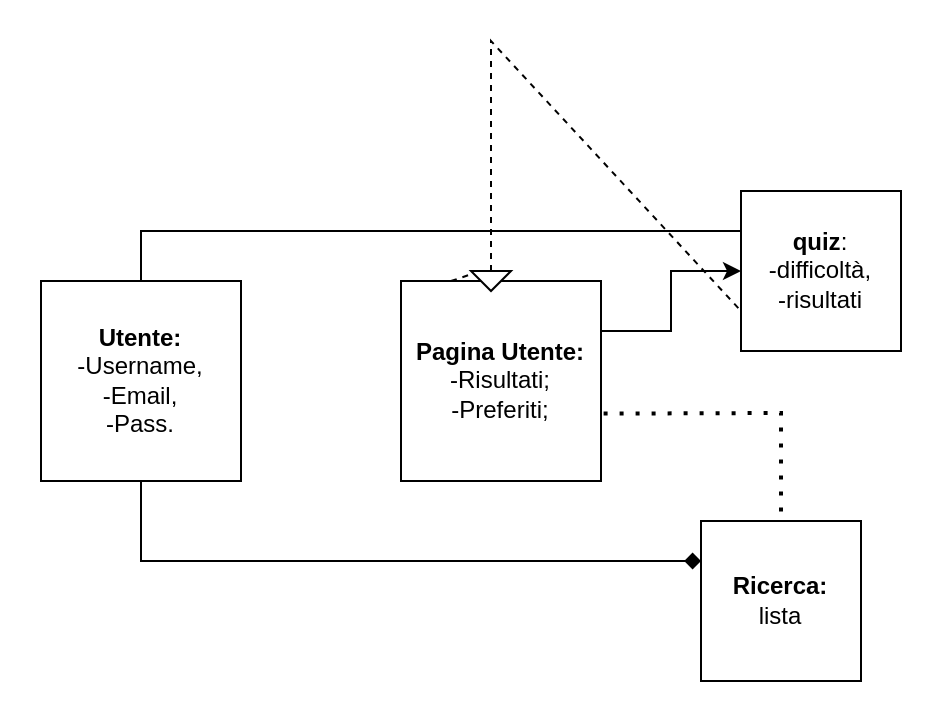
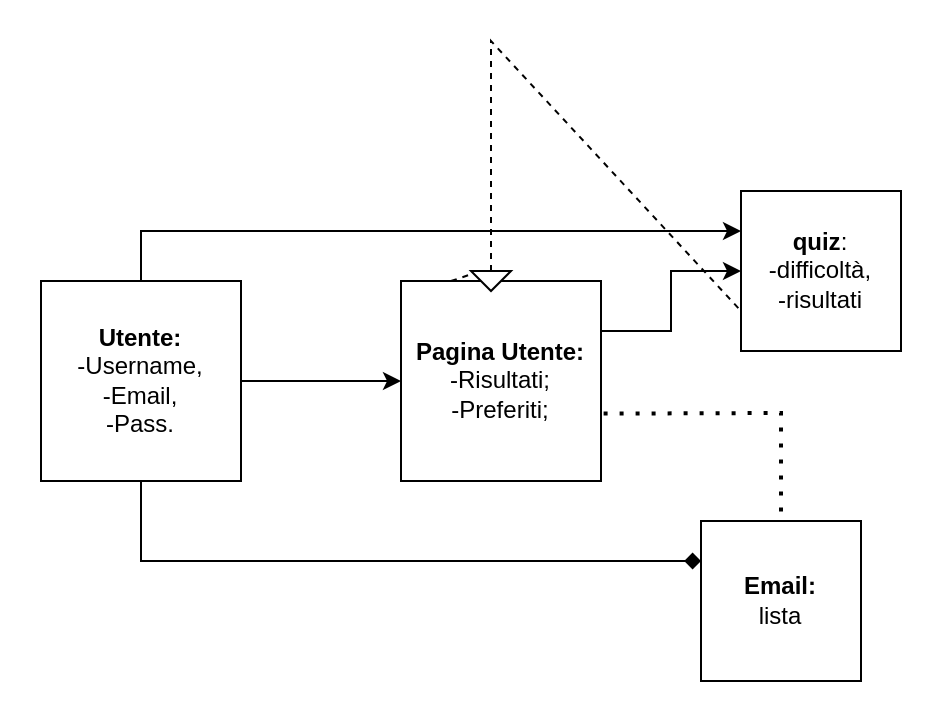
edge "quiz: -difficoltà, -risultati" -- "Utente: -Username, -Email, -Pass.": arrowhead none -> classic
edge "Utente: -Username, -Email, -Pass." -> "Pagina Utente: -Risultati; -Preferiti;": added
node "Ricerca: lista": label "Ricerca: lista" -> "Email: lista"
